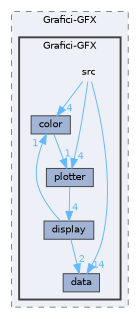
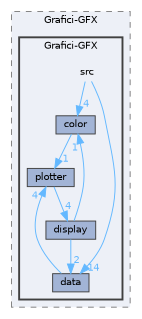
edge "src" -> "plotter": now "data" -> "plotter"
